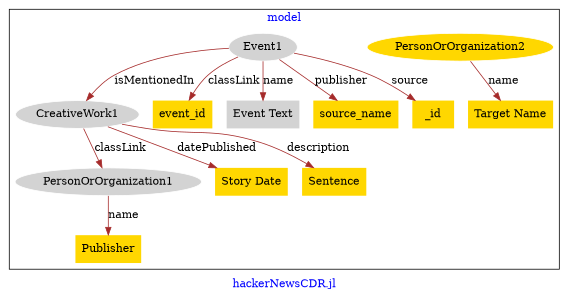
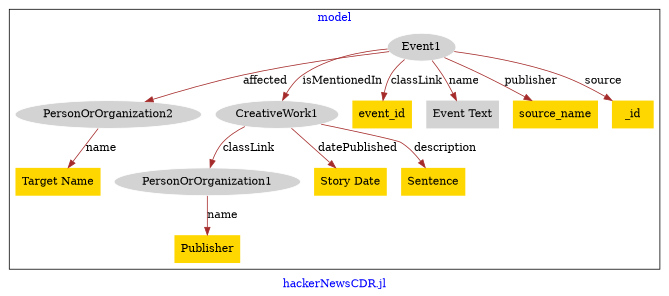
node "PersonOrOrganization2": fillcolor gold -> lightgray
edge "Event1" -> "PersonOrOrganization2": added, label "affected"
